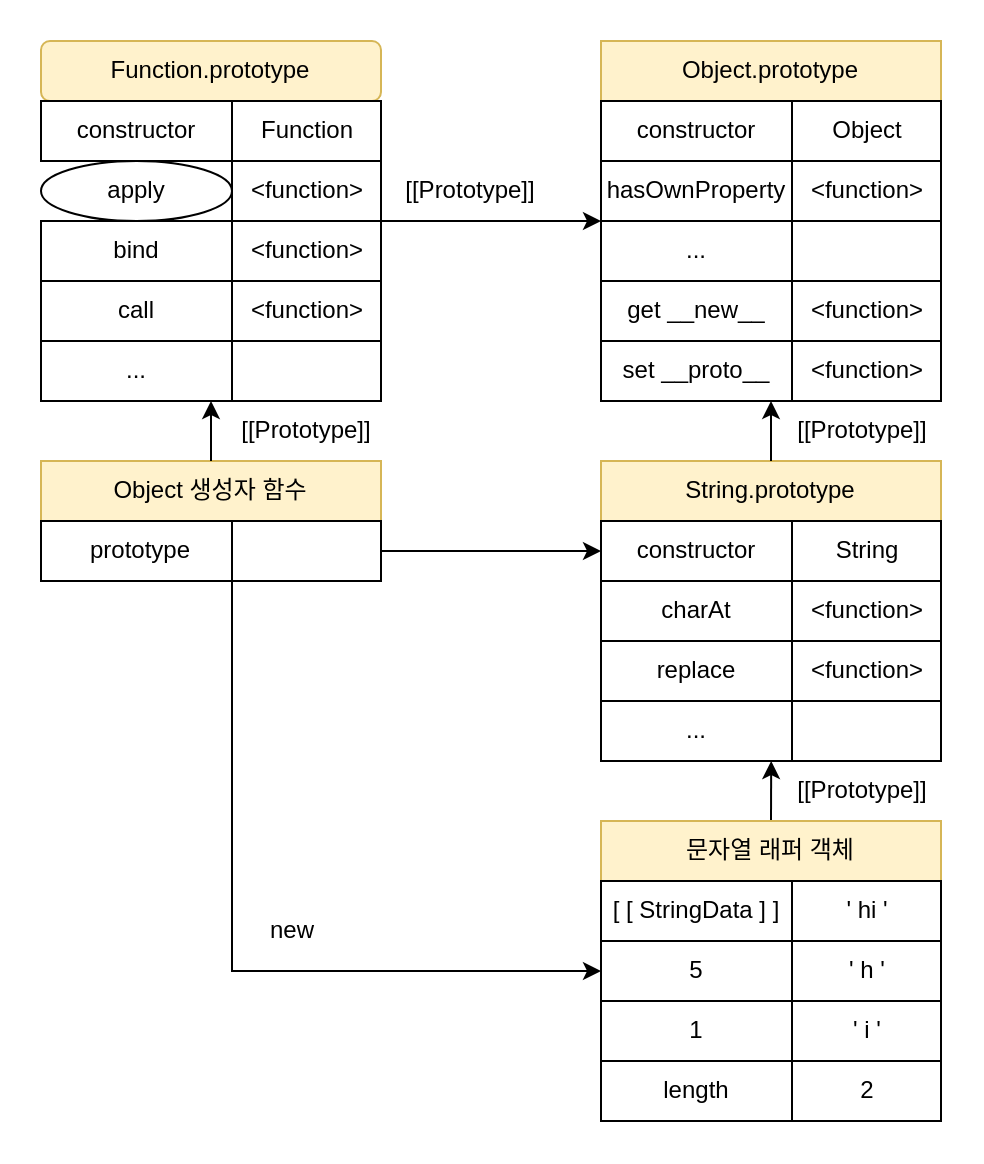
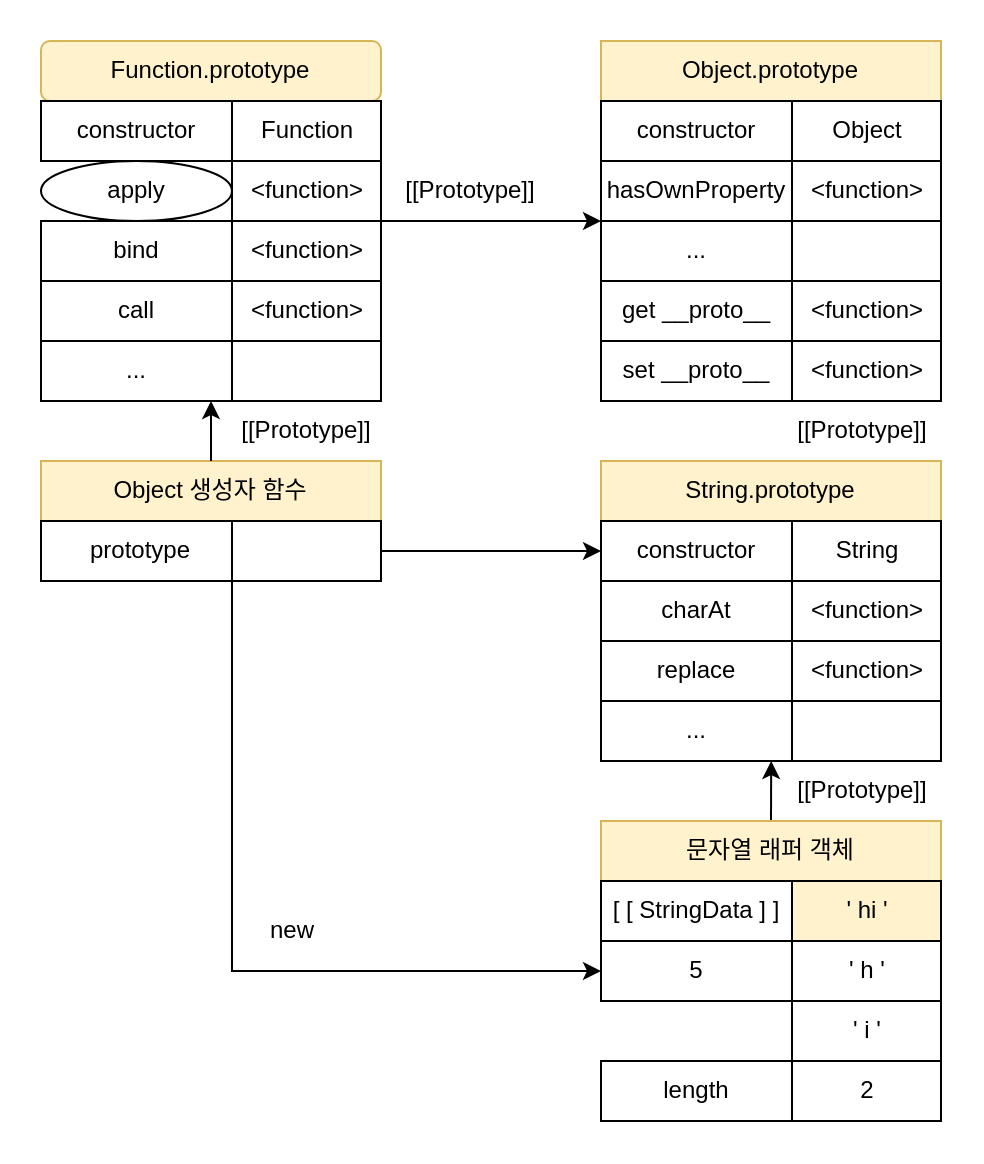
node "get __new__": label "get __new__" -> "get __proto__"
edge "String.prototype" -> "set __proto__": removed
node "' hi '": fillcolor #ffffff -> #fff2cc
node "1": removed
